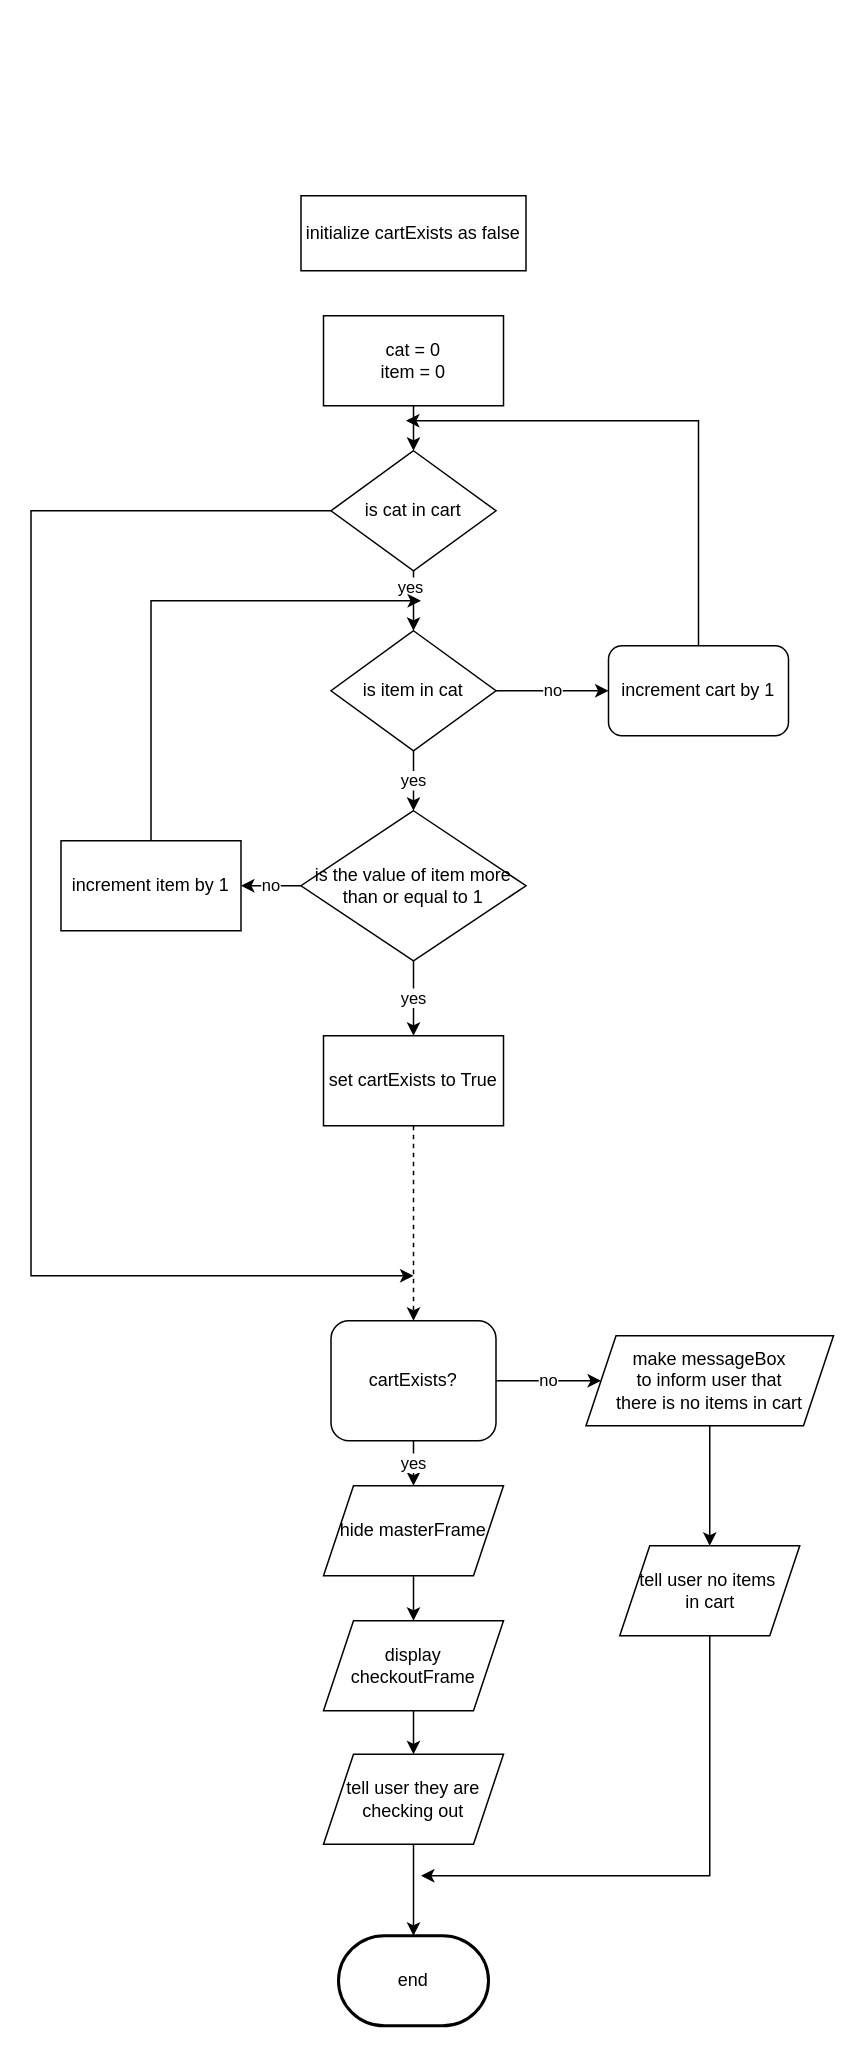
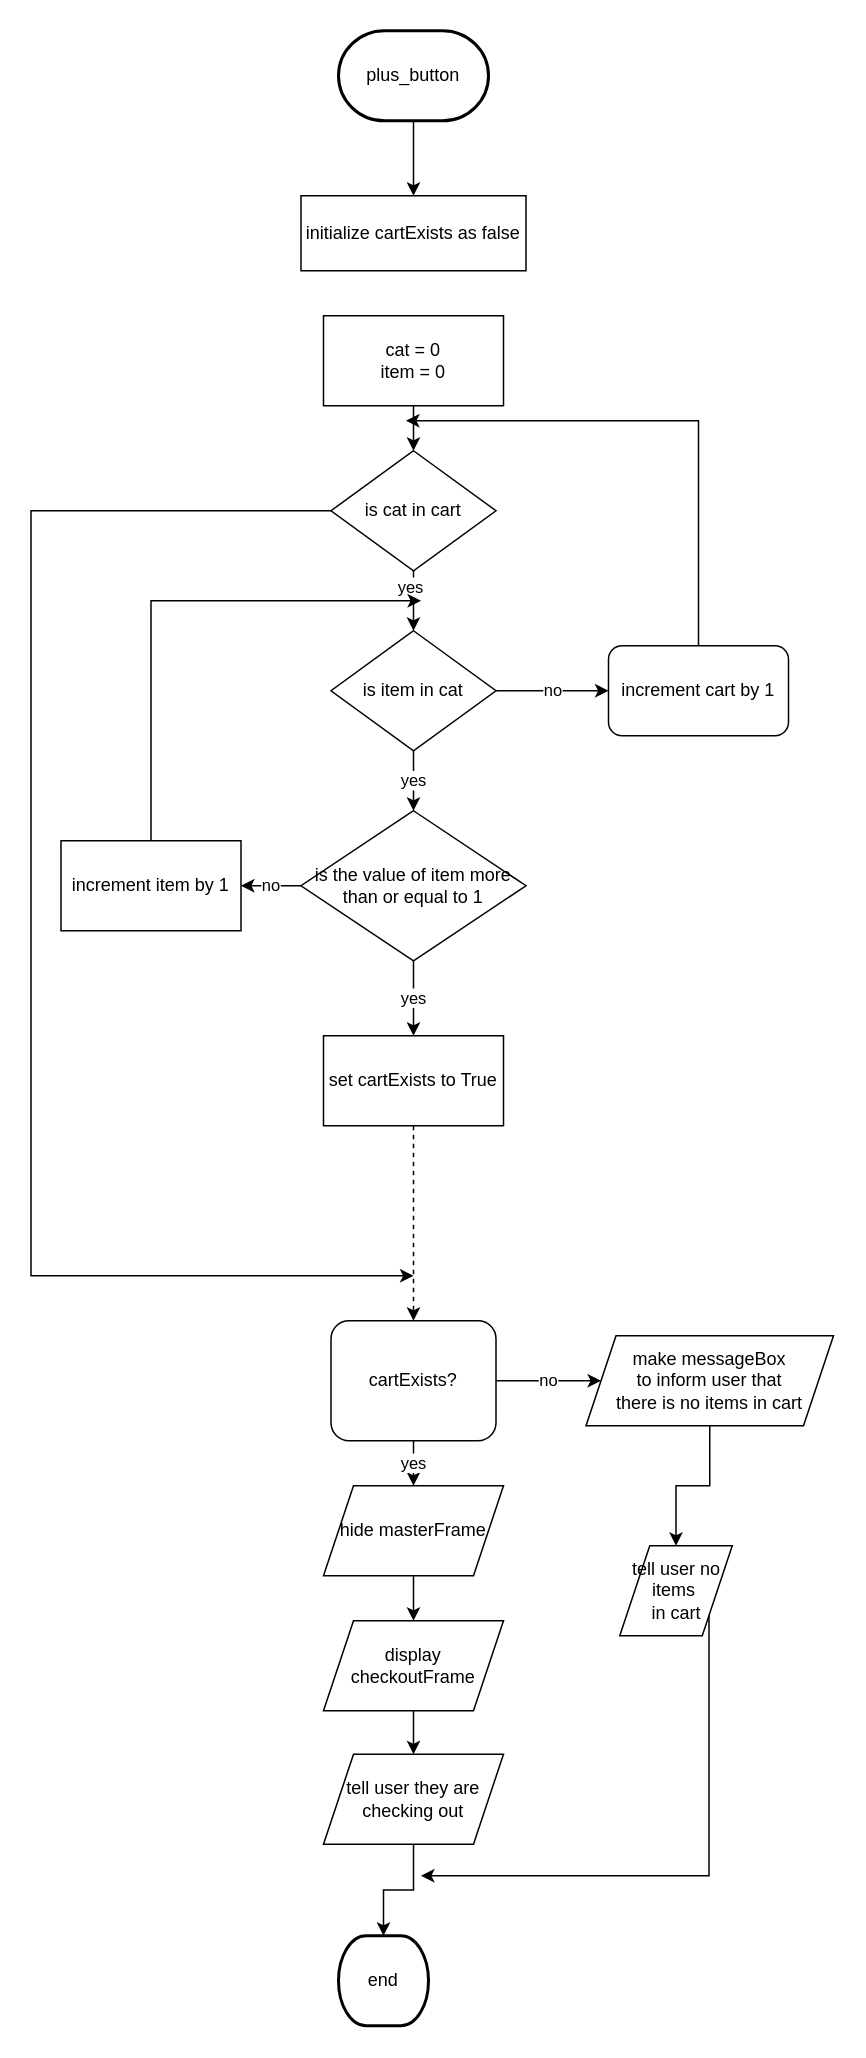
node "plus_button": added
edge "plus_button" -> "initialize cartExists as false": added
node "tell user no items in cart": size 180x90 -> 113x90
node "end": size 150x90 -> 90x90
